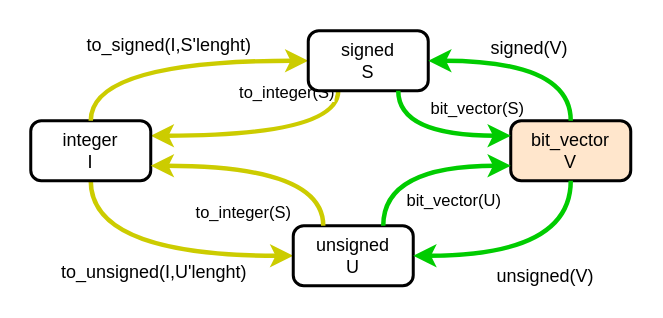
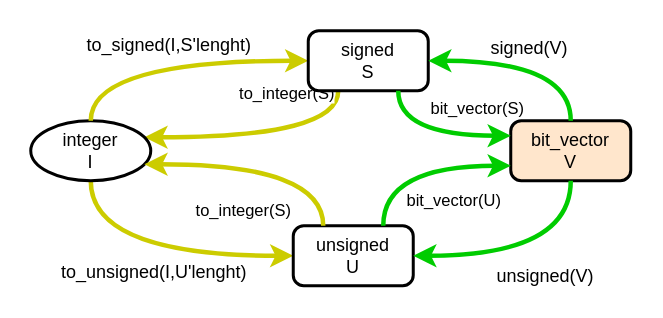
node "integer I": shape rounded rectangle -> ellipse
